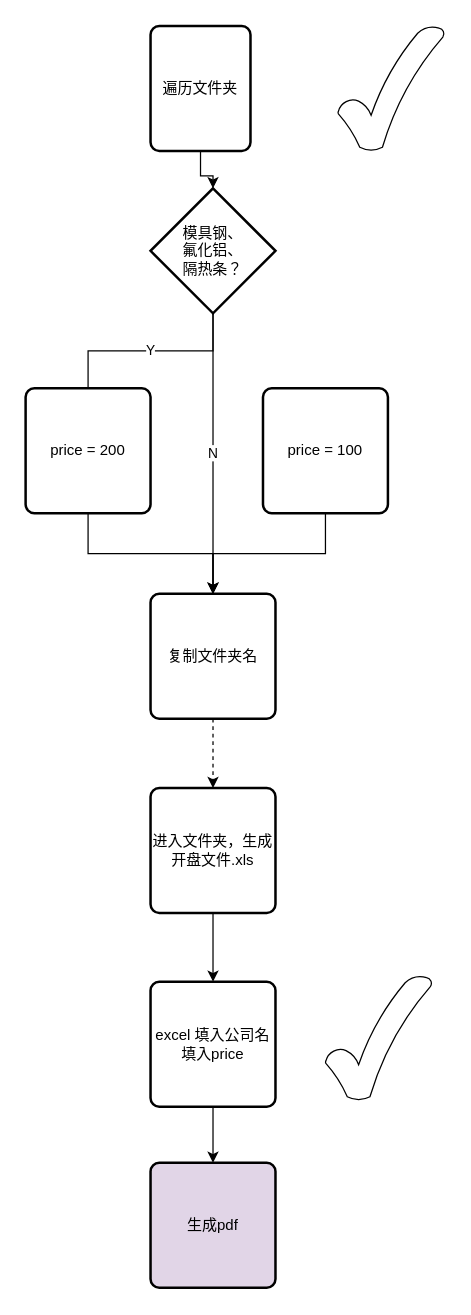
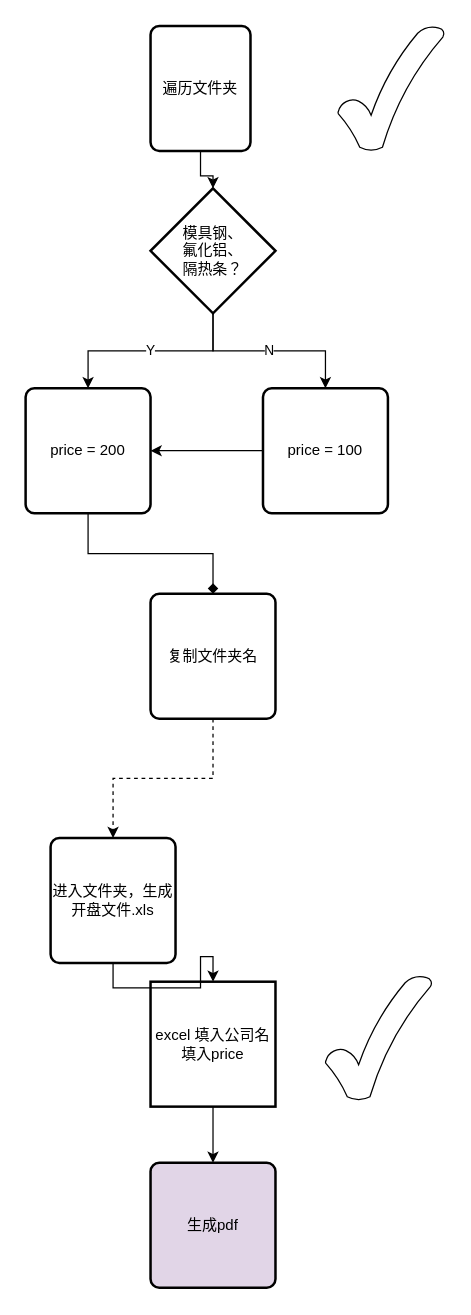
edge "模具钢、 氟化铝、 隔热条？" -- "price = 200": arrowhead none -> classic
edge "模具钢、 氟化铝、 隔热条？" -> "复制文件夹名": now "模具钢、 氟化铝、 隔热条？" -> "price = 100"
edge "price = 100" -> "复制文件夹名": now "price = 100" -> "price = 200"
edge "price = 200" -> "复制文件夹名": arrowhead classic -> diamond
node "进入文件夹，生成开盘文件.xls": moved (213, 851) -> (113, 901)
node "excel 填入公司名 填入price": shape rounded rectangle -> rectangle
